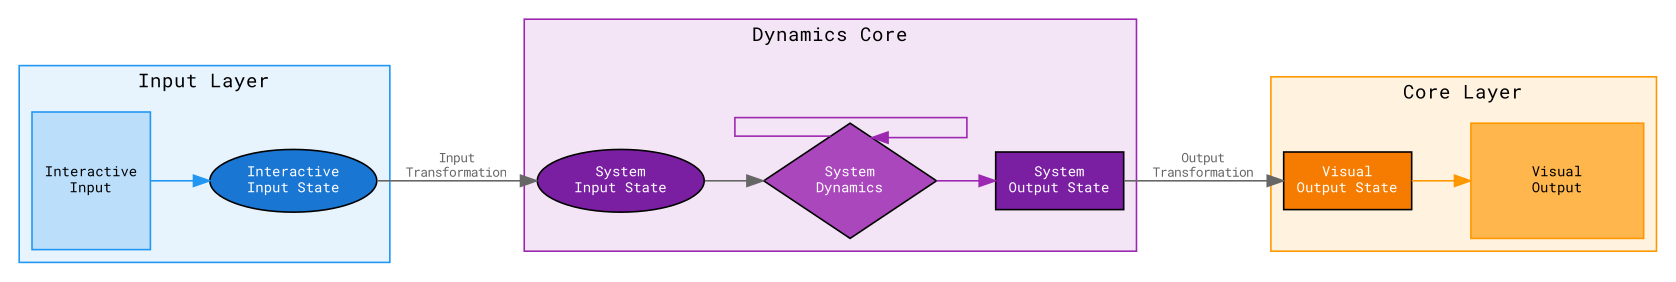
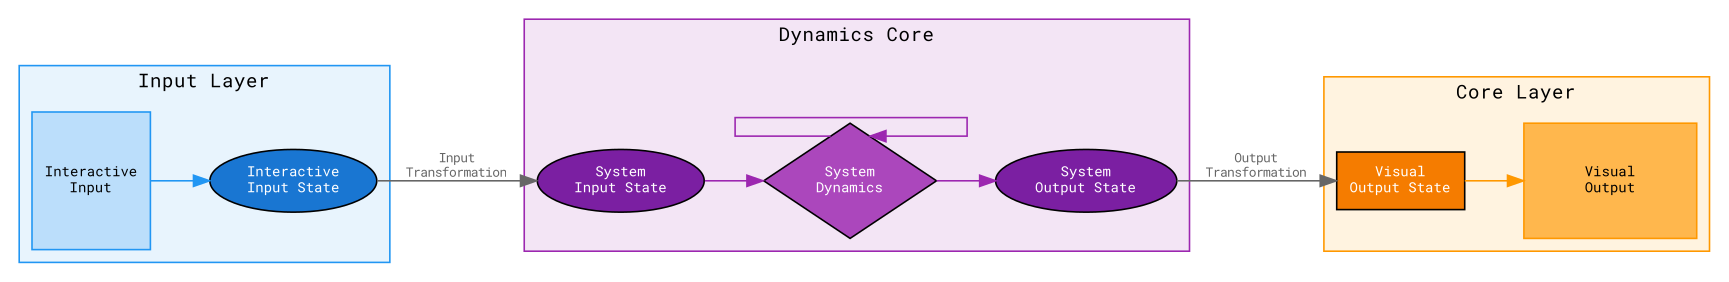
edge "System Input State" -> "System Dynamics": color #666666 -> #9c27b0
node "System Output State": shape box -> ellipse
